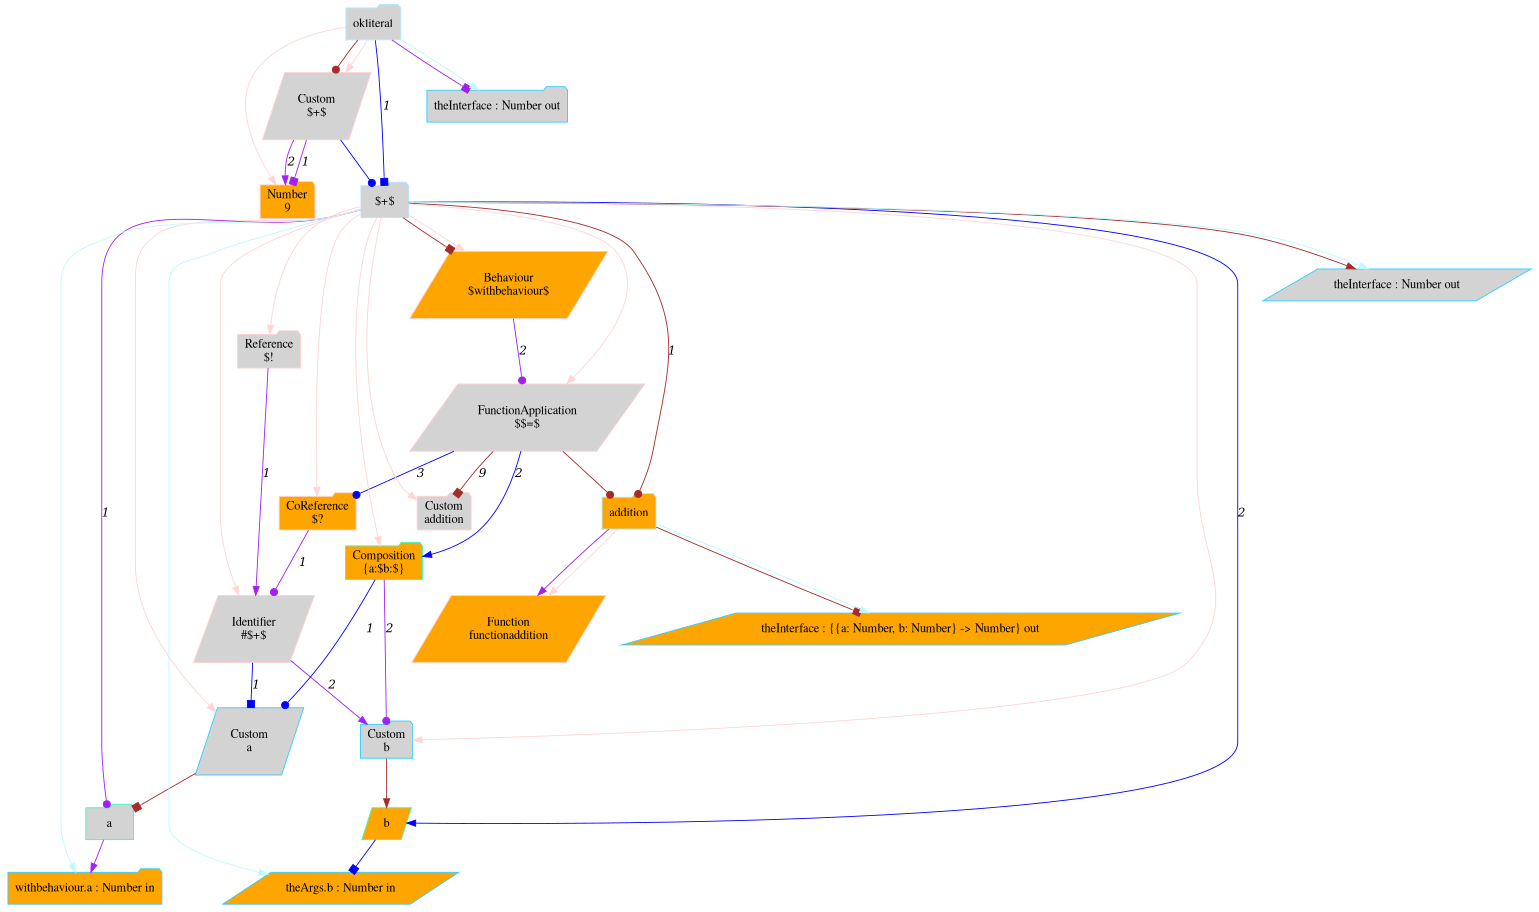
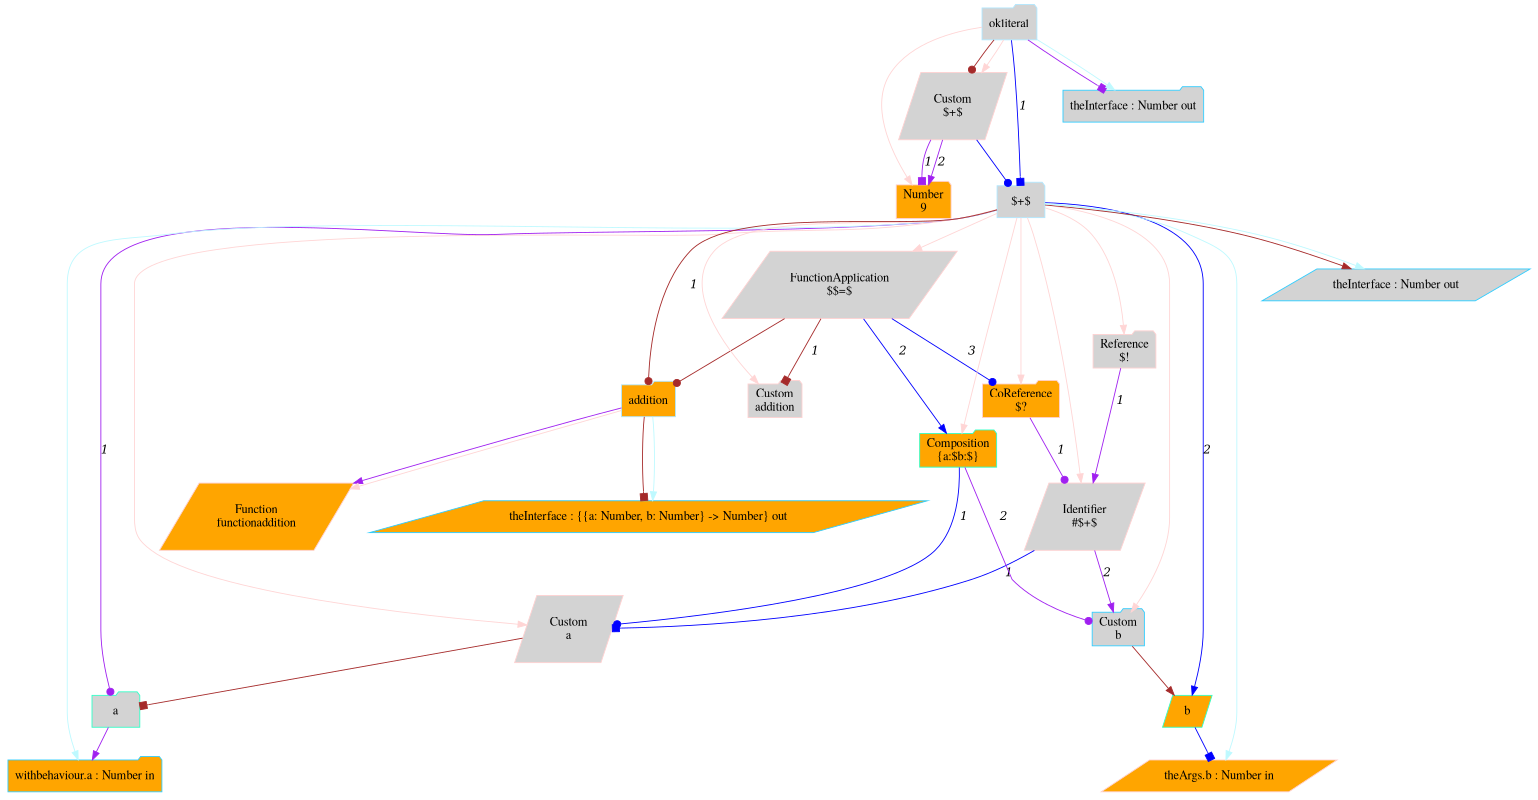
node "Behaviour $withbehaviour$": removed
edge "FunctionApplication $$=$" -> "Custom addition": label "9" -> "1"
node "Custom a": color #2fcdff -> #ffd1d1
node "theArgs.b : Number in": color #2fcdff -> #ffd1d1
